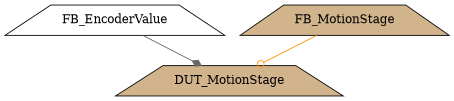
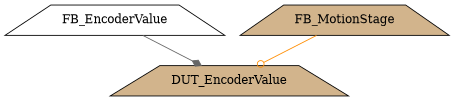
node "DUT_MotionStage": label "DUT_MotionStage" -> "DUT_EncoderValue"
